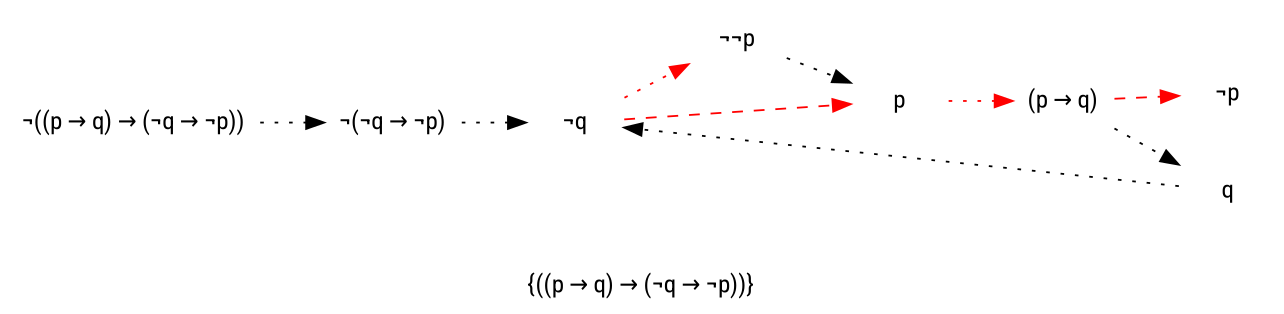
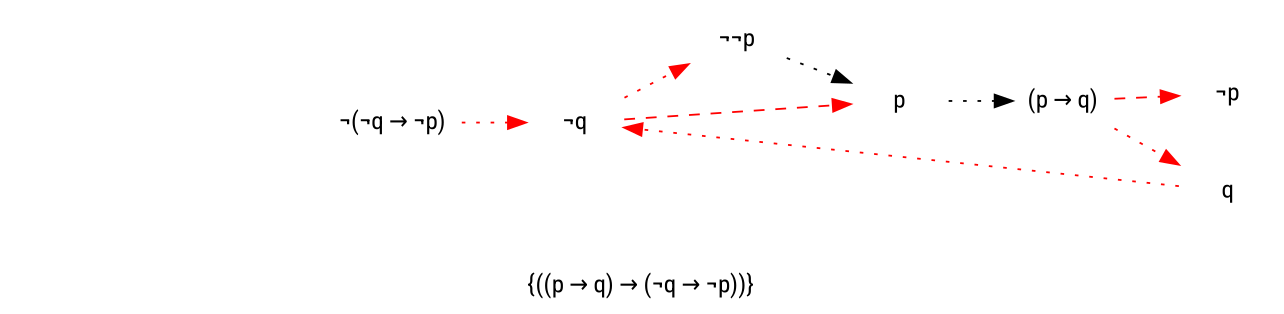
edge "p" -> "(p → q)": color red -> black
node "¬((p → q) → (¬q → ¬p))": removed
edge "¬(¬q → ¬p)" -> "¬q": color black -> red
edge "(p → q)" -> "q": color black -> red
edge "q" -> "¬q": color black -> red
